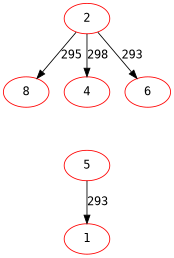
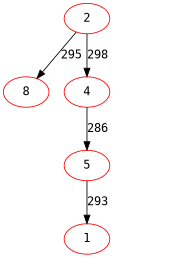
node "6": removed
edge "4" -> "5": added, label "286"
